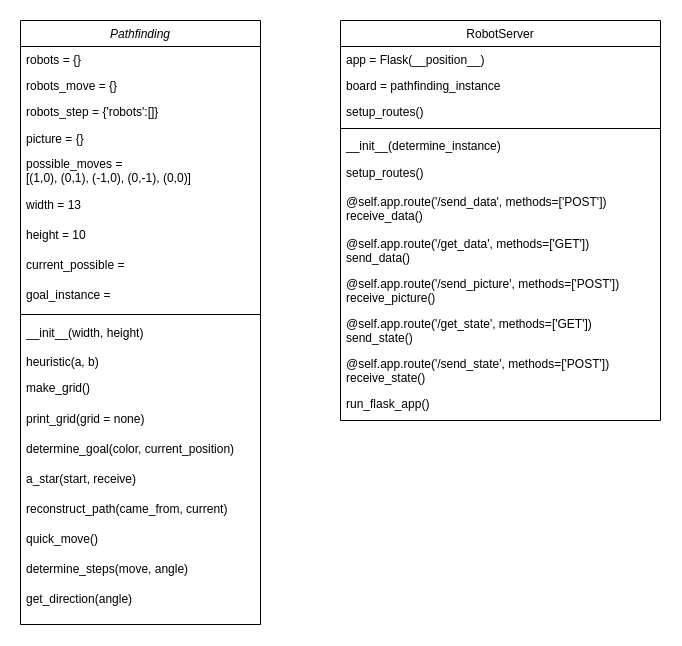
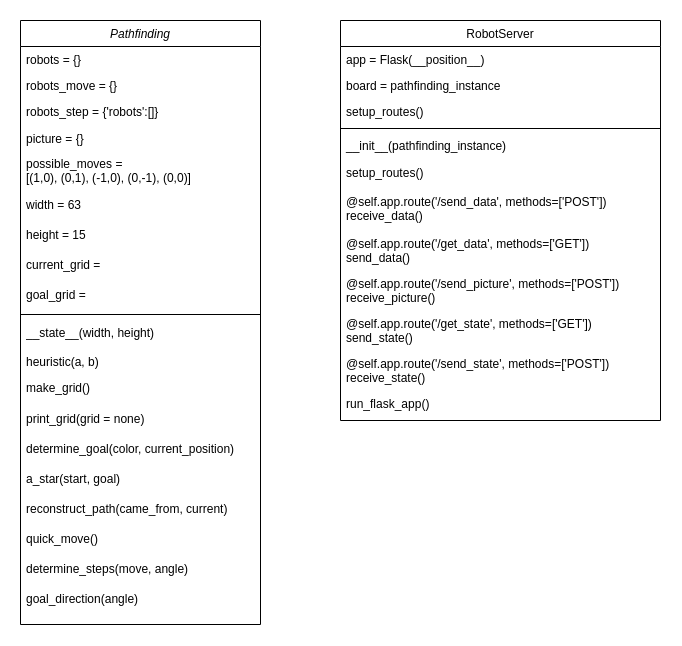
node "__init__(determine_instance)": label "__init__(determine_instance)" -> "__init__(pathfinding_instance)"
node "width = 13": label "width = 13" -> "width = 63"
node "height = 10": label "height = 10" -> "height = 15"
node "current_possible =": label "current_possible =" -> "current_grid ="
node "goal_instance =": label "goal_instance =" -> "goal_grid ="
node "__init__(width, height)": label "__init__(width, height)" -> "__state__(width, height)"
node "a_star(start, receive)": label "a_star(start, receive)" -> "a_star(start, goal)"
node "get_direction(angle)": label "get_direction(angle)" -> "goal_direction(angle)"
